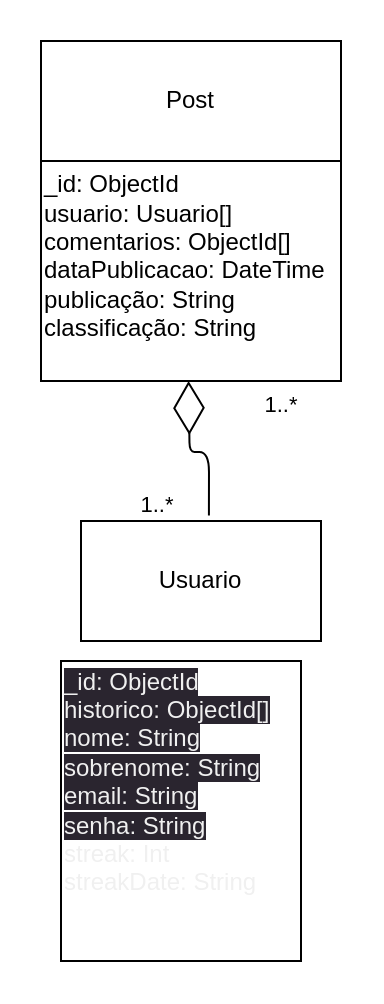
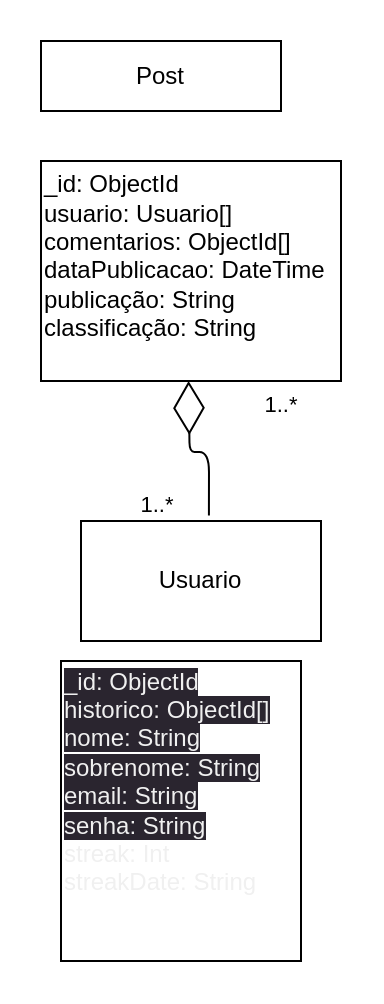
node "Post": size 300x120 -> 240x70
